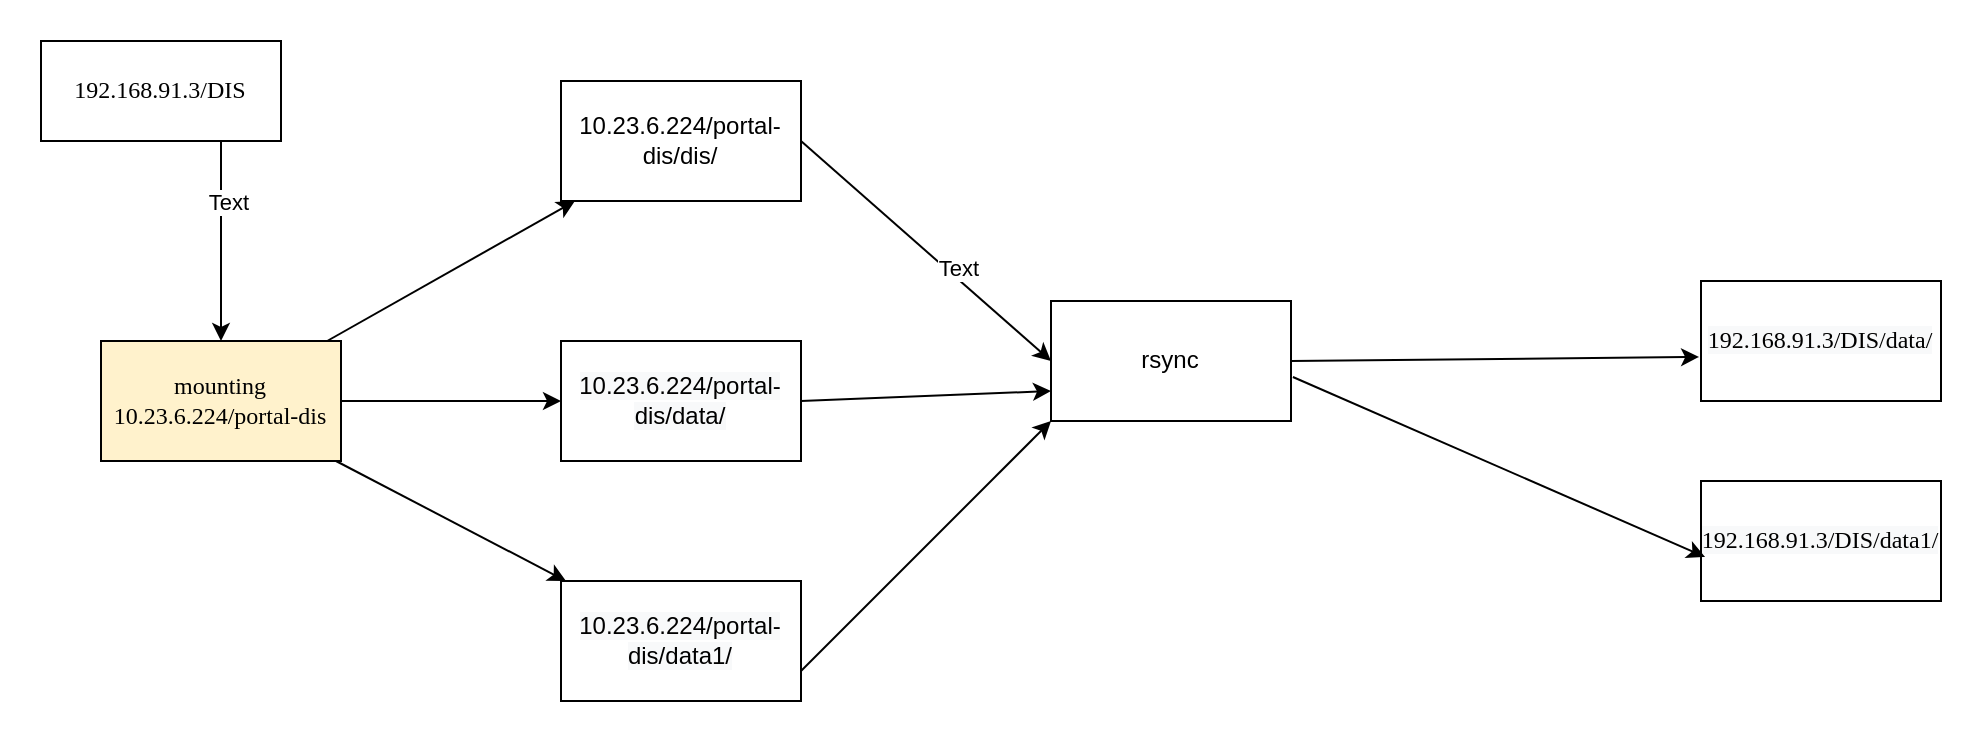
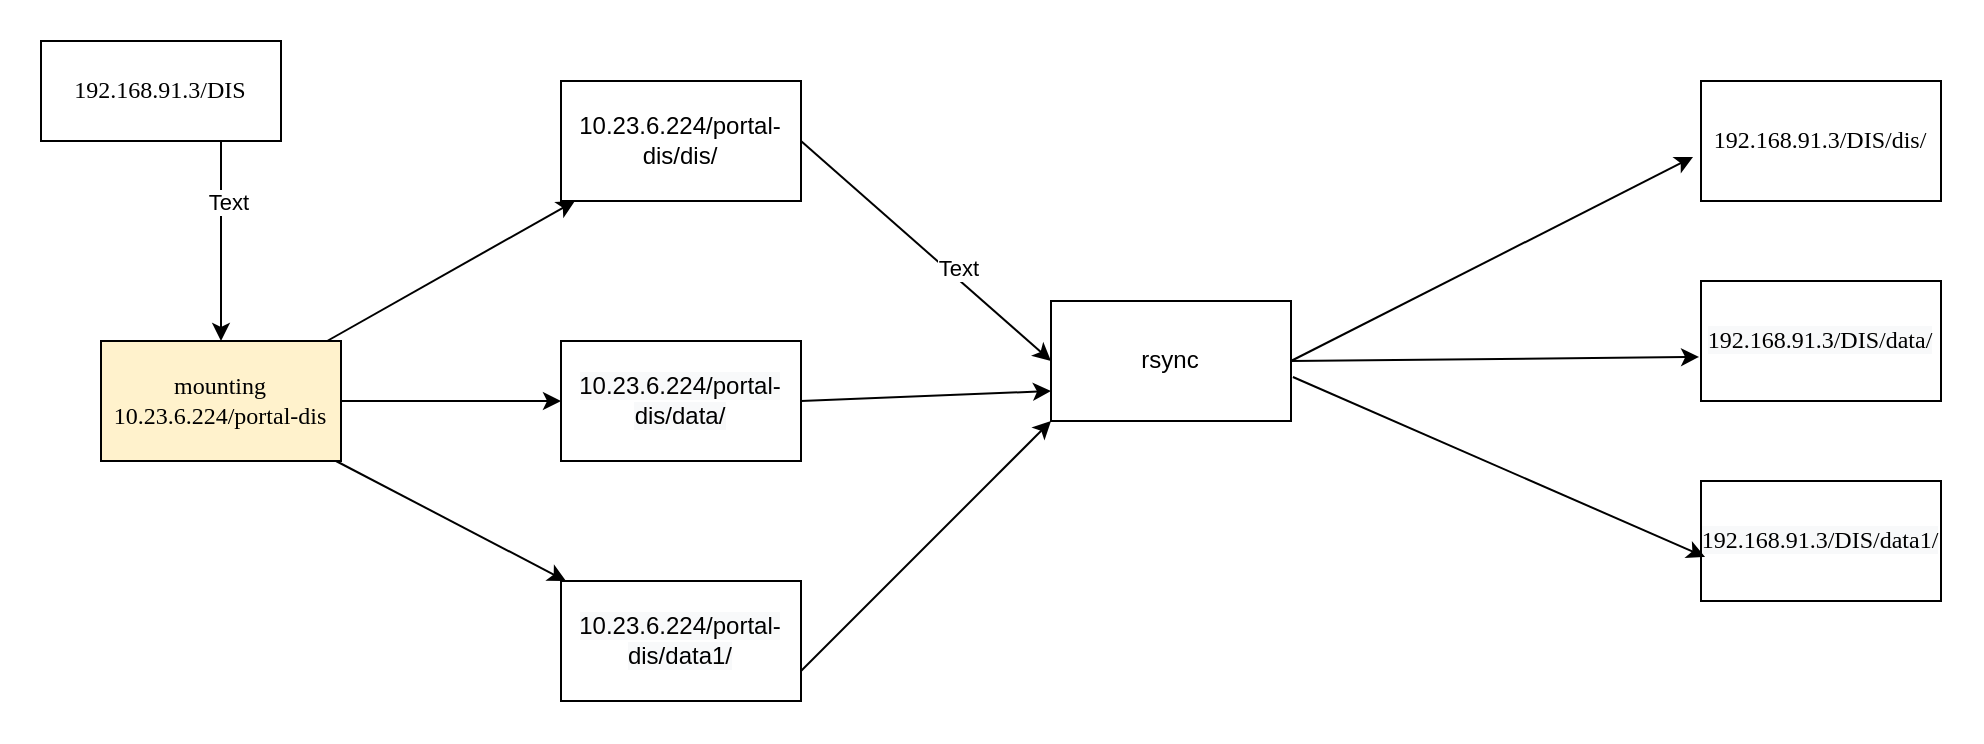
node "192.168.91.3/DIS/dis/": added
edge "rsync" -> "192.168.91.3/DIS/dis/": added
